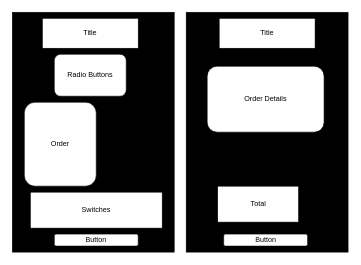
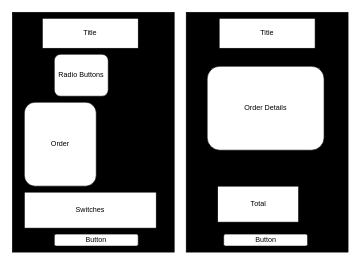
node "Radio Buttons": size 72x42 -> 54x42
node "Order Details": size 117x66 -> 117x84
node "Switches": moved (96, 210) -> (90, 210)
